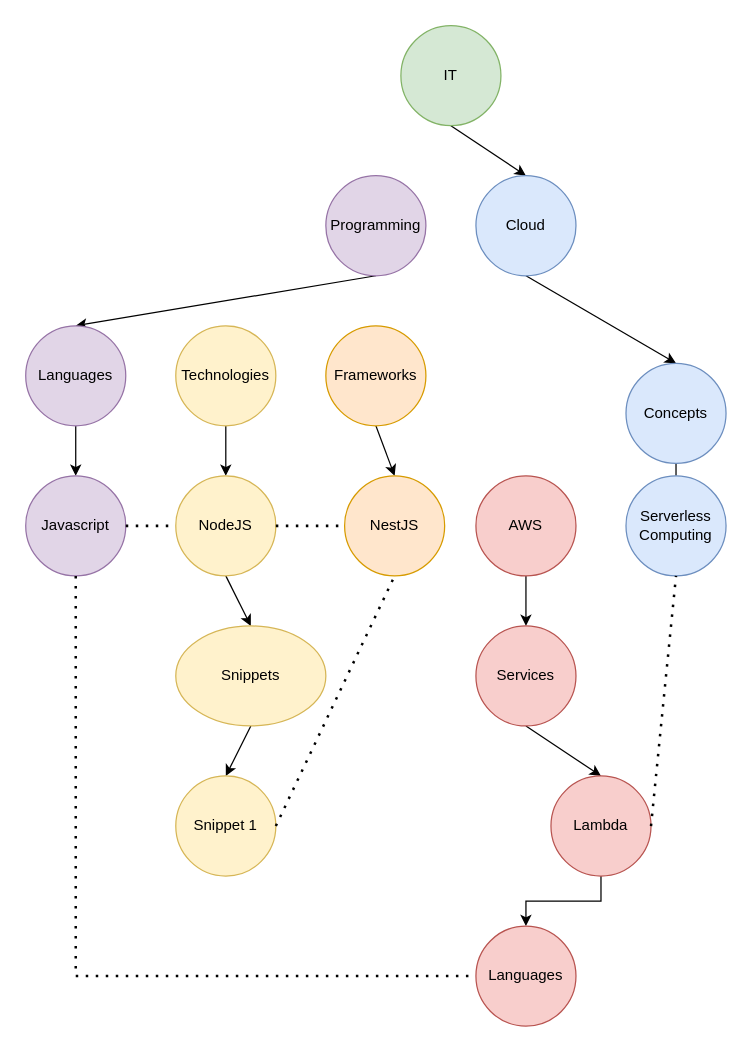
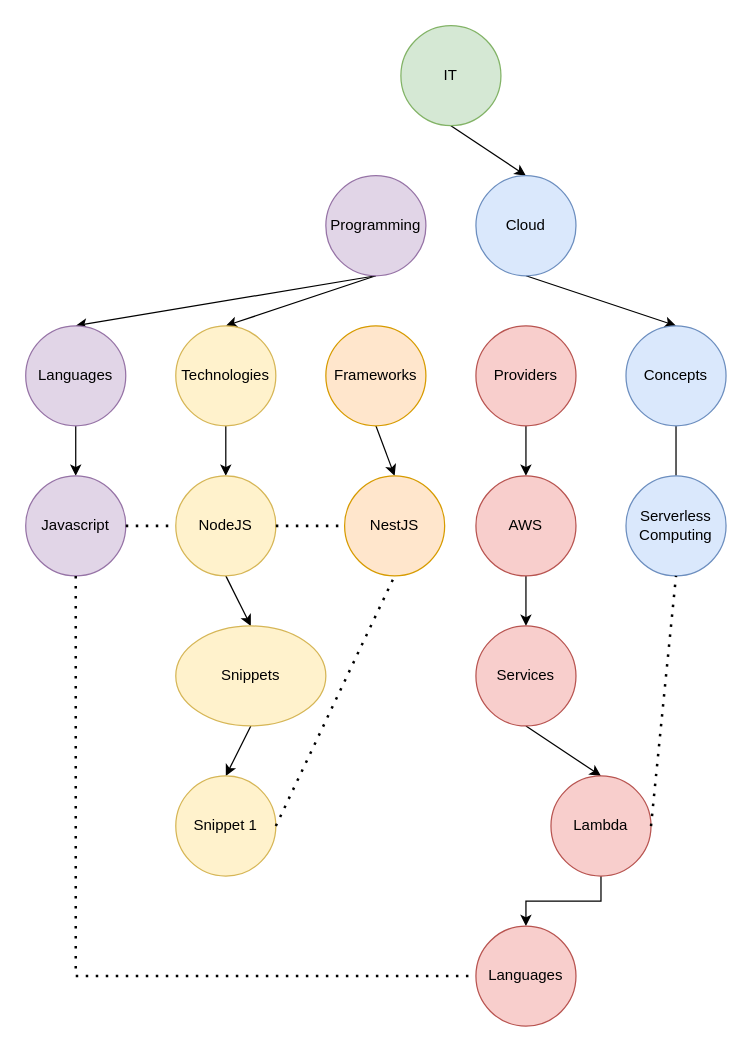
edge "Programming" -> "Technologies": added
node "Providers": added
node "Concepts": moved (676, 413) -> (676, 376)
edge "Providers" -> "AWS": added
